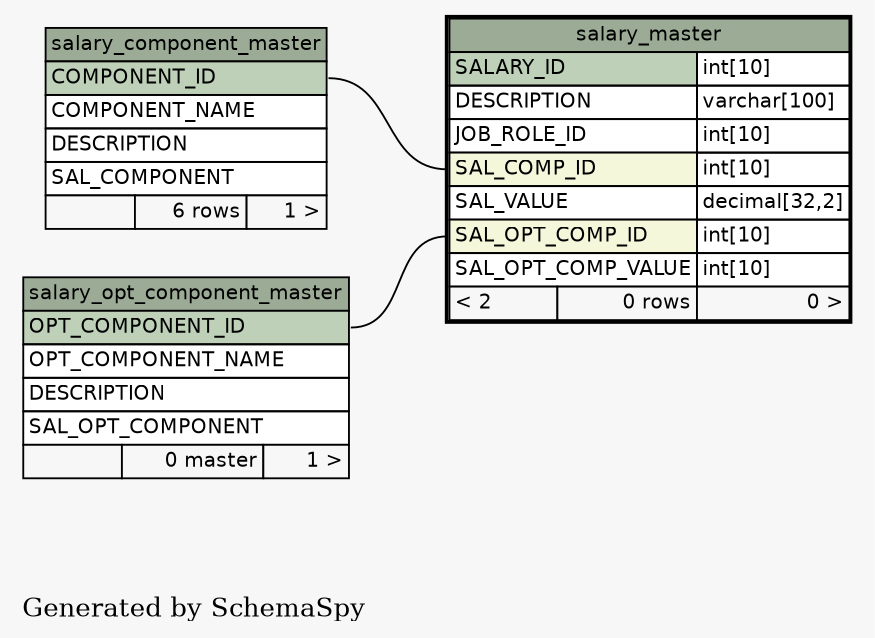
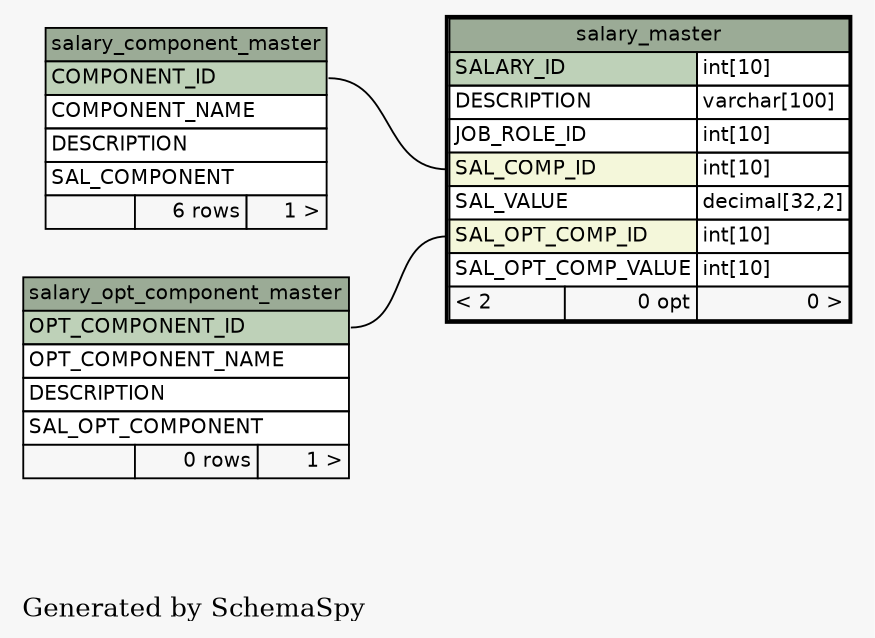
node "salary_master": text "0 rows" -> "0 opt"
node "salary_opt_component_master": text "0 master" -> "0 rows"
